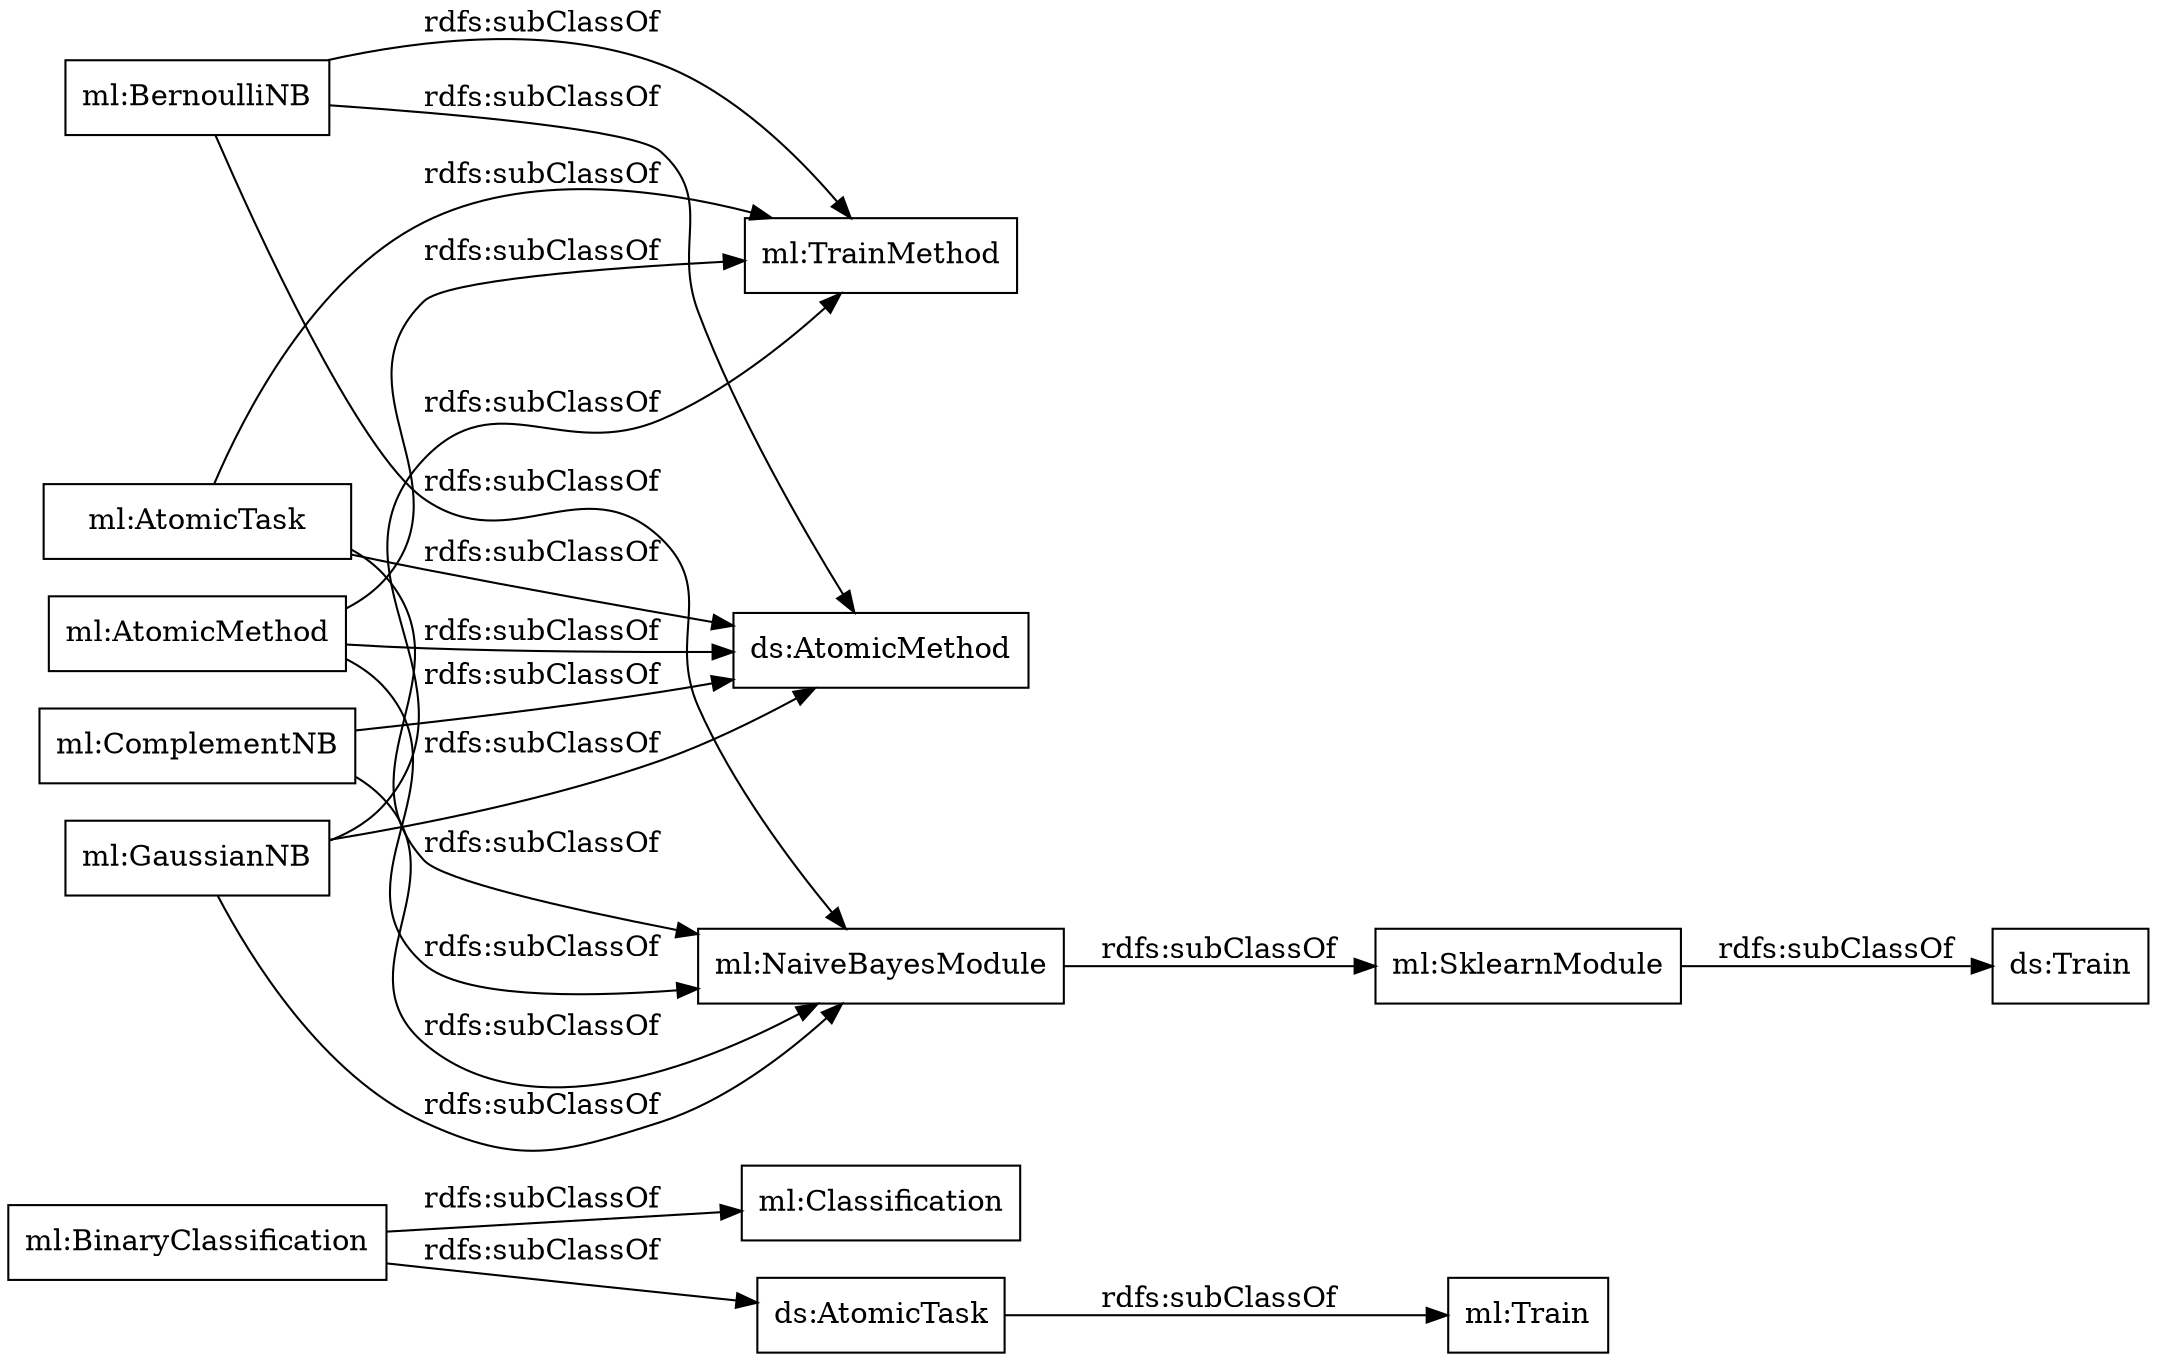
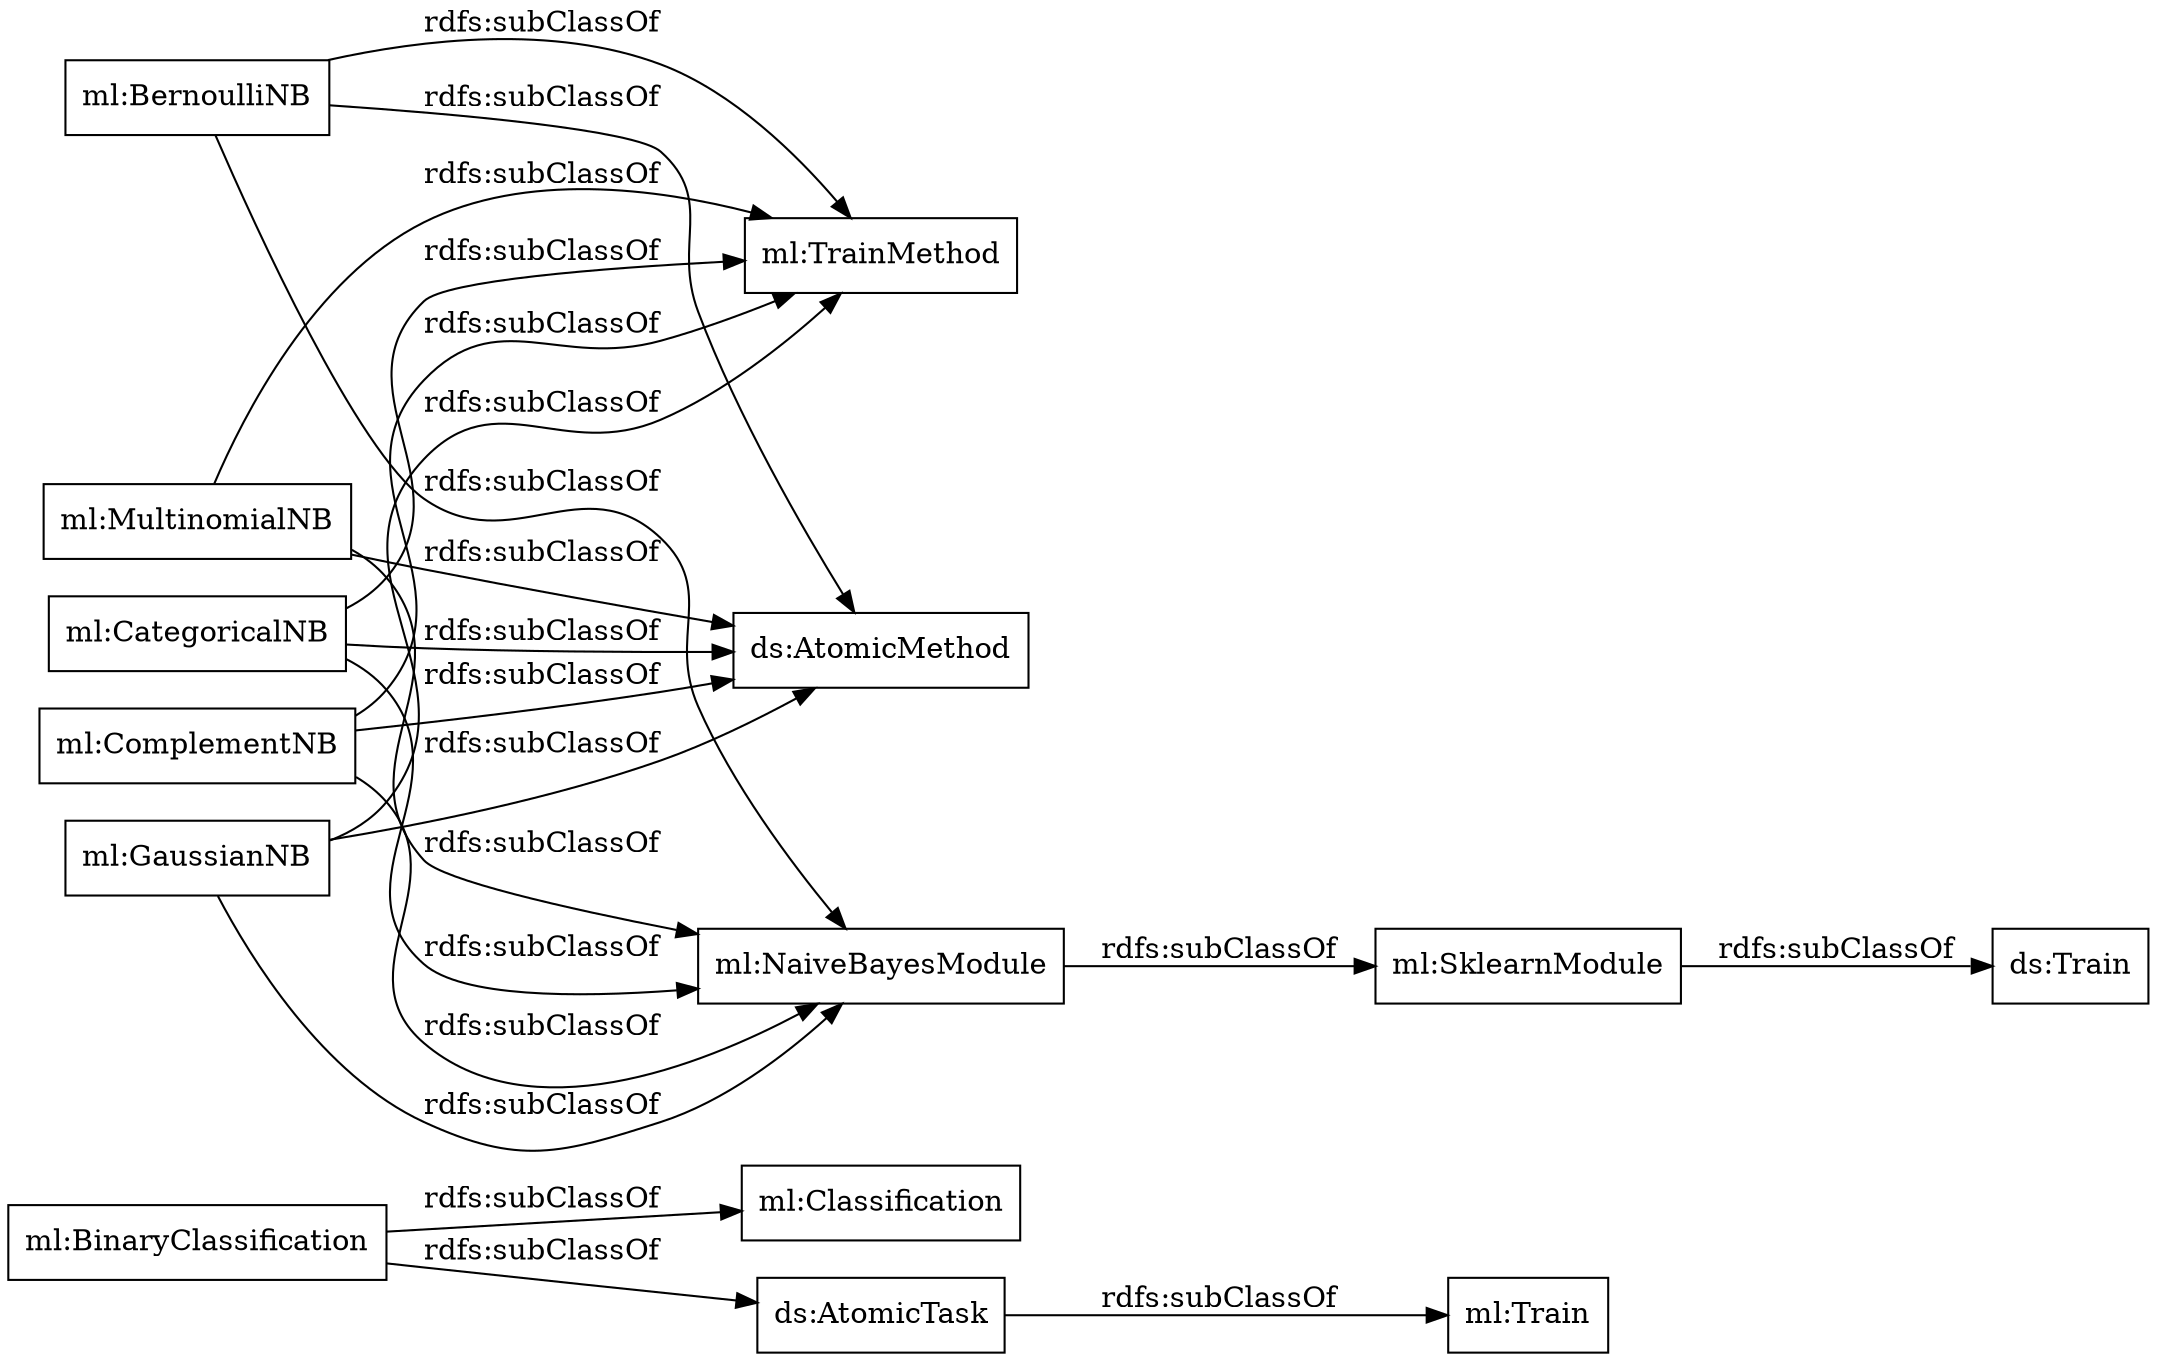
edge "ml:ComplementNB" -> "ml:TrainMethod": added, label "rdfs:subClassOf"
node "ml:AtomicTask": label "ml:AtomicTask" -> "ml:MultinomialNB"
node "ml:AtomicMethod": label "ml:AtomicMethod" -> "ml:CategoricalNB"
